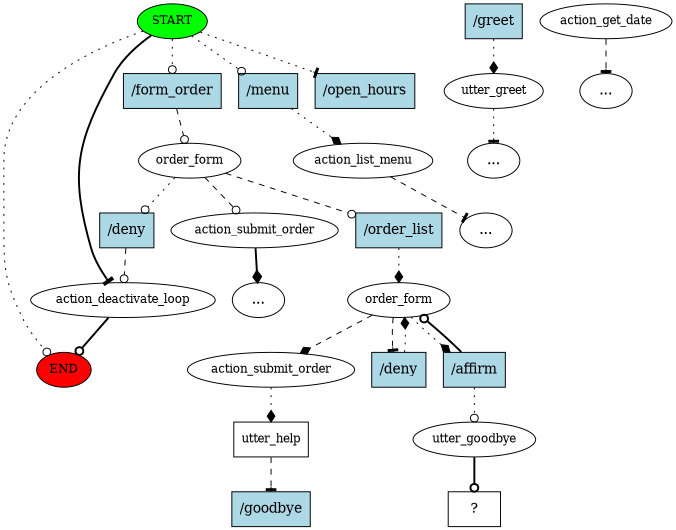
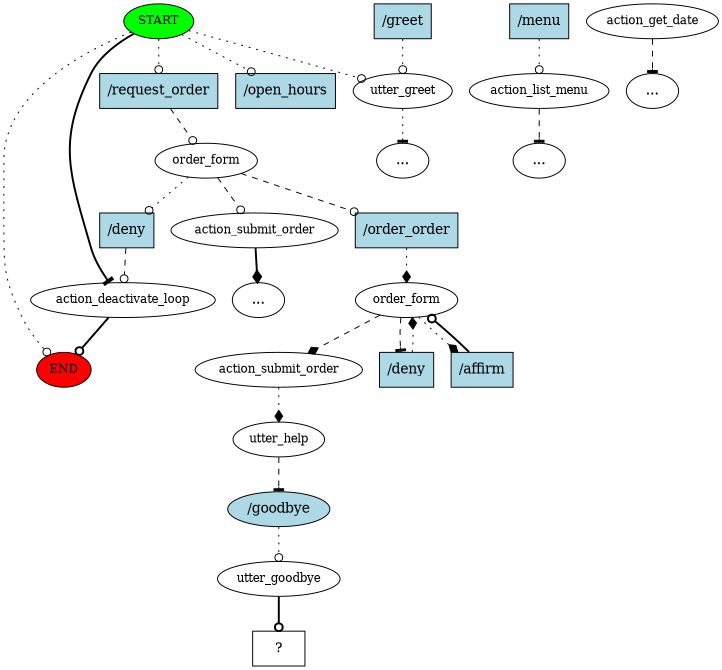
edge "/greet" -> "utter_greet": arrowhead diamond -> odot
edge "START" -> "/menu": now "START" -> "utter_greet"
edge "START" -> "/open_hours": arrowhead tee -> odot
node "/form_order": label "/form_order" -> "/request_order"
edge "/menu" -> "action_list_menu": arrowhead diamond -> odot
node "/order_list": label "/order_list" -> "/order_order"
edge "/affirm" -> "utter_goodbye": now "/goodbye" -> "utter_goodbye"
node "utter_help": shape box -> ellipse
node "/goodbye": shape box -> ellipse
